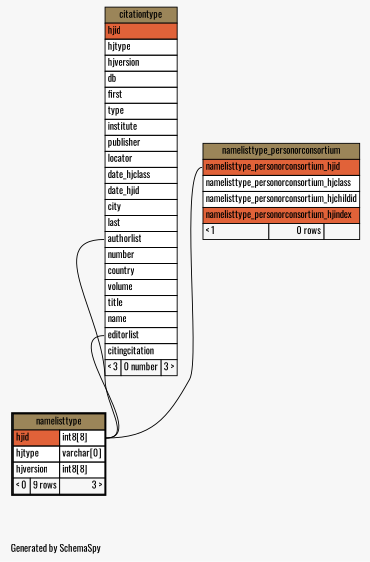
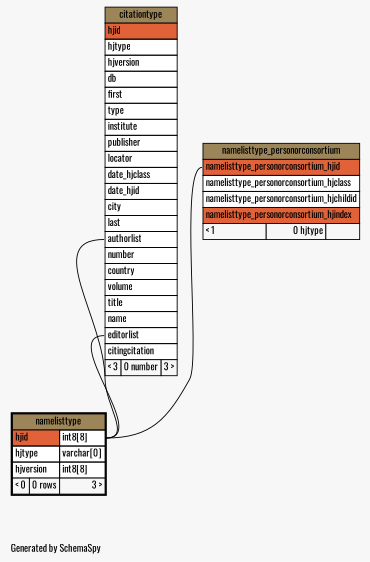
node "namelisttype_personorconsortium": text "0 rows" -> "0 hjtype"
node "namelisttype": text "9 rows" -> "0 rows"
